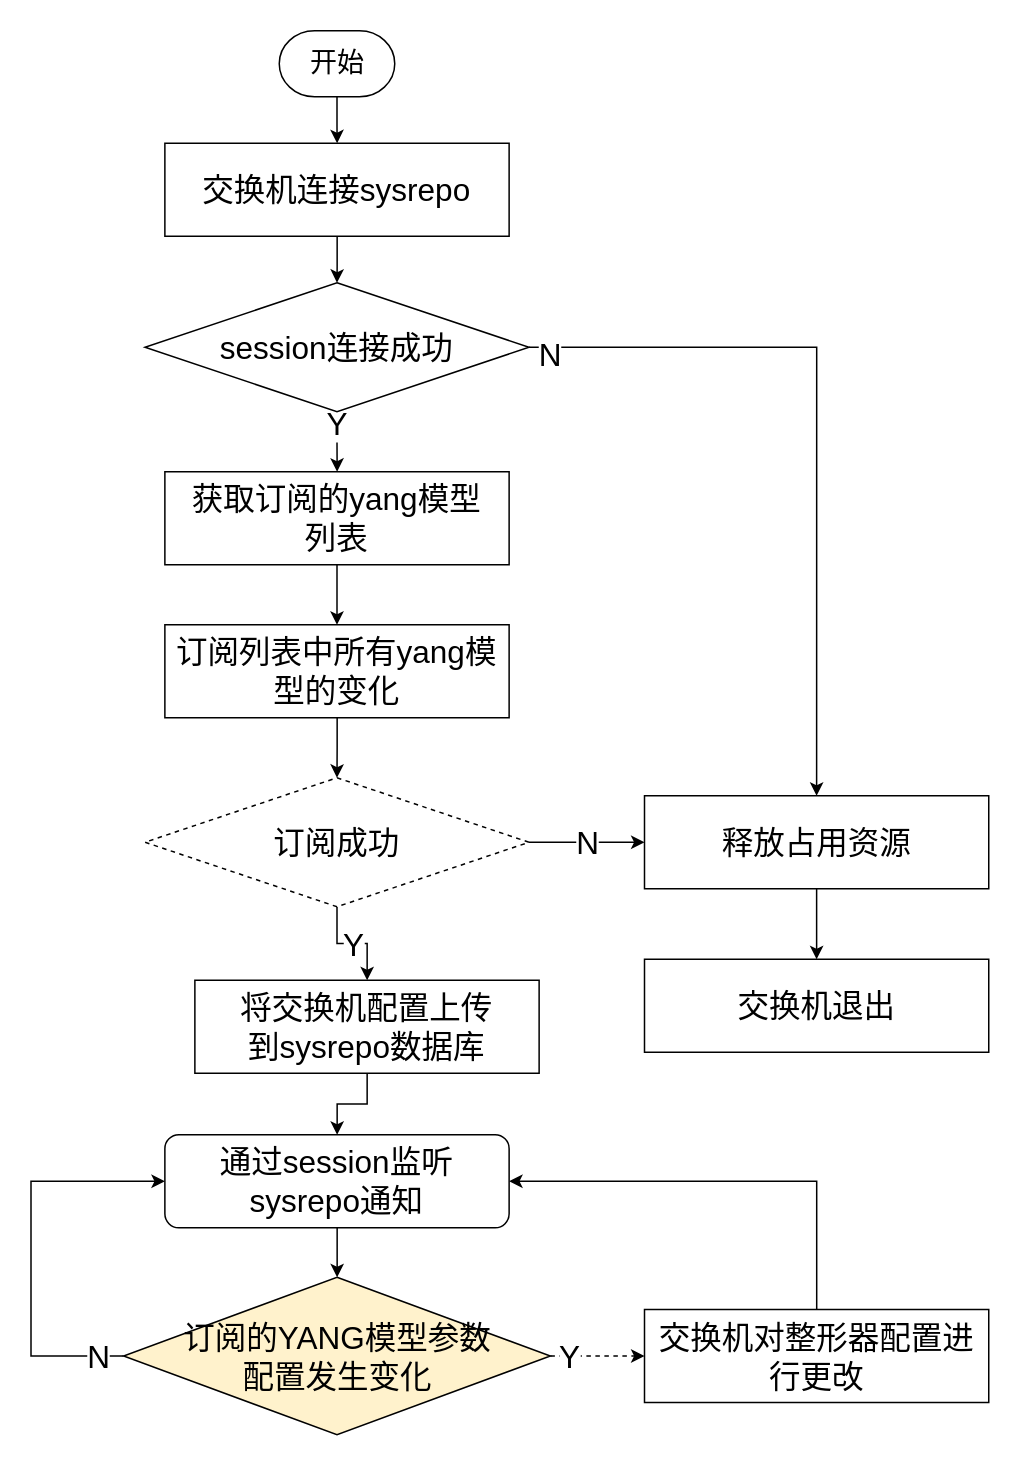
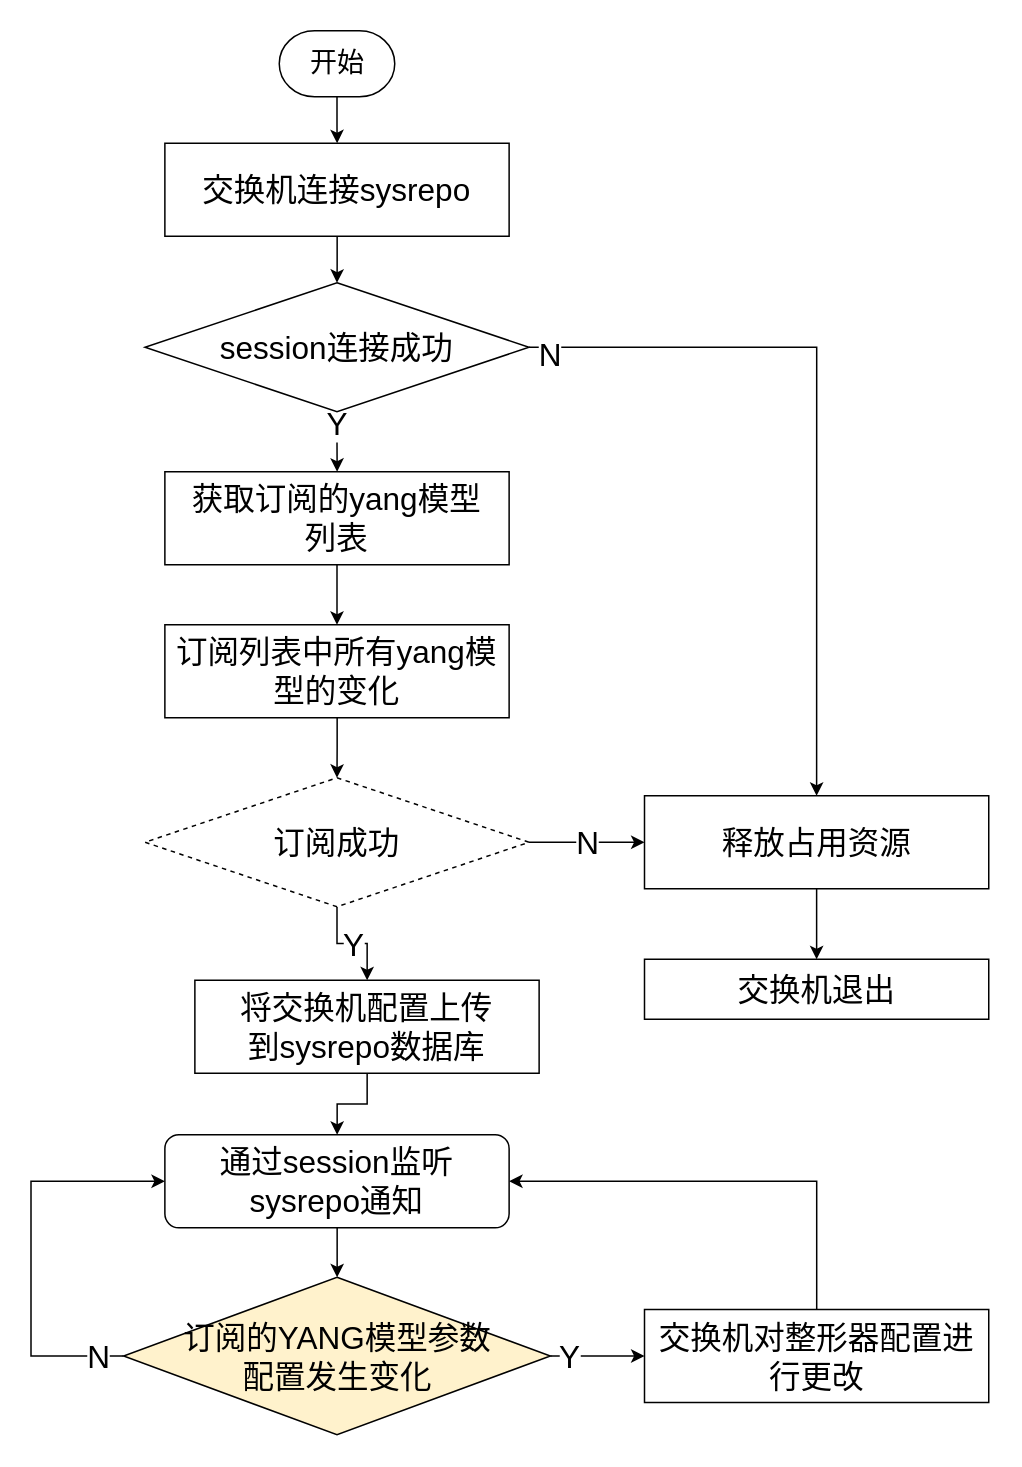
node "交换机退出": size 344x93 -> 344x60
edge "订阅的YANG模型参数 配置发生变化" -> "交换机对整形器配置进行更改": style dashed -> solid
